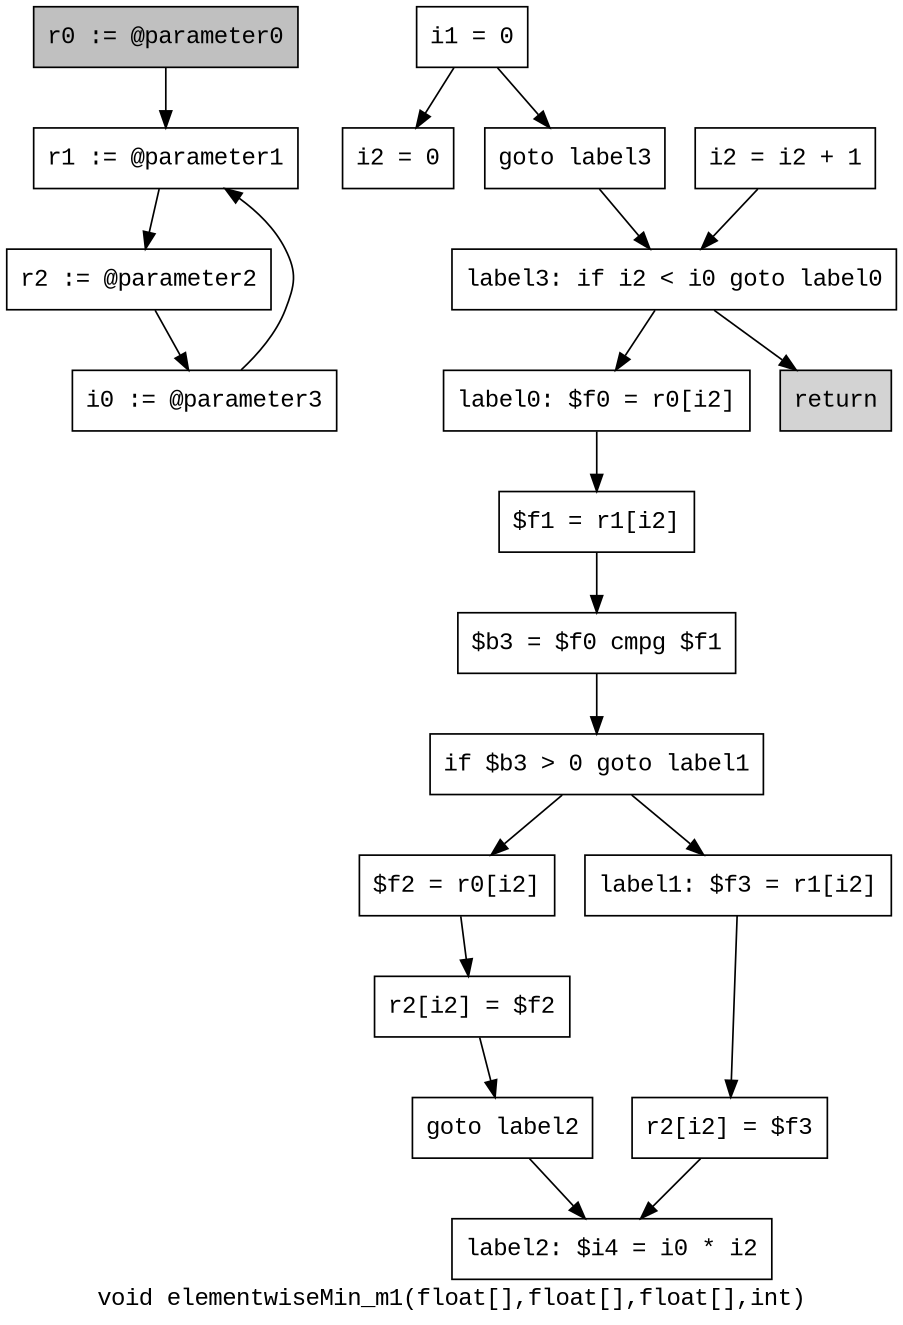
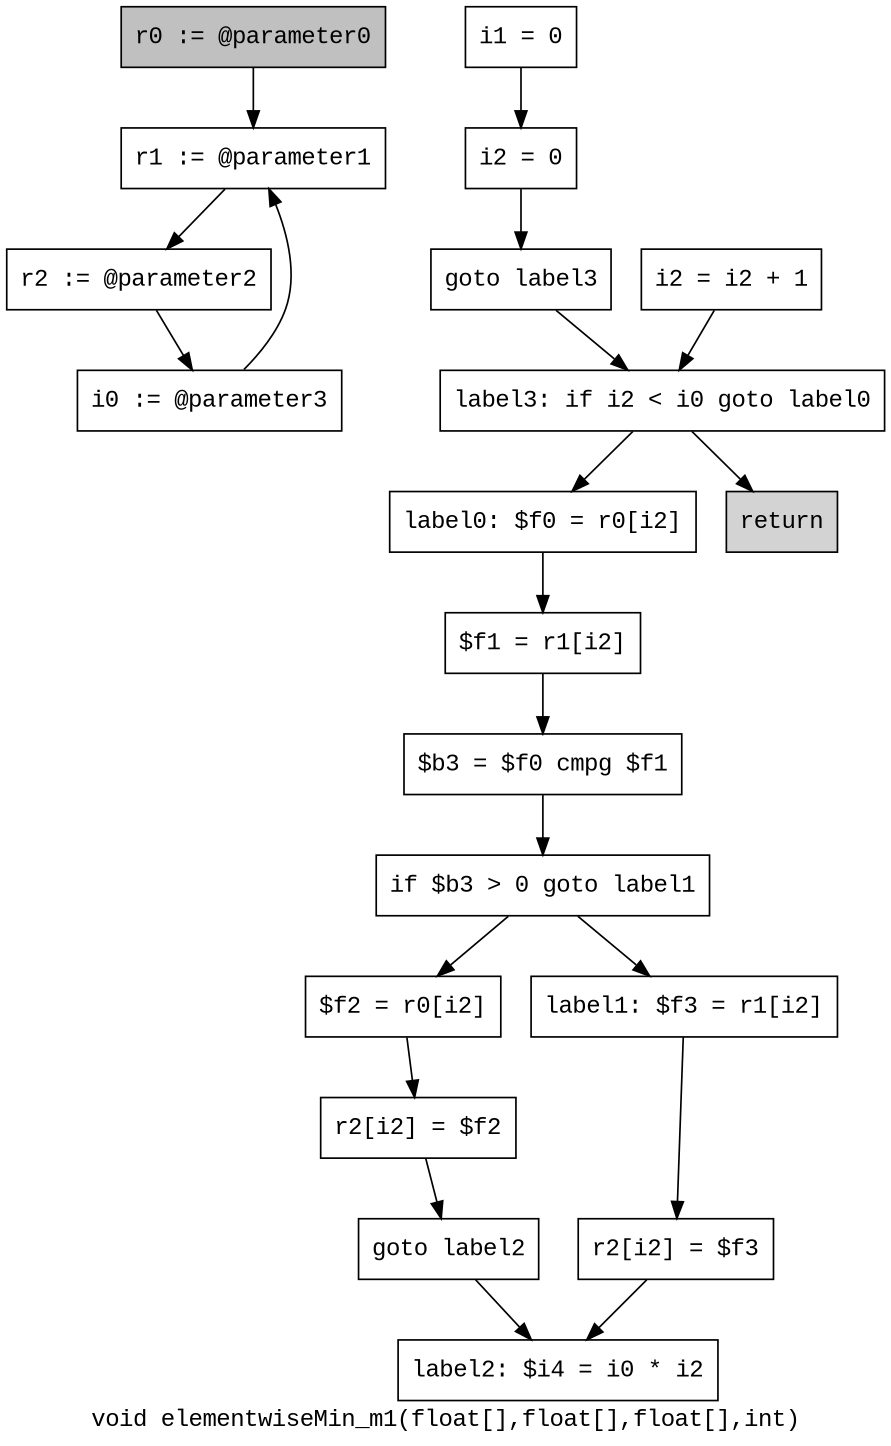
edge "i1 = 0" -> "goto label3": now "i2 = 0" -> "goto label3"
